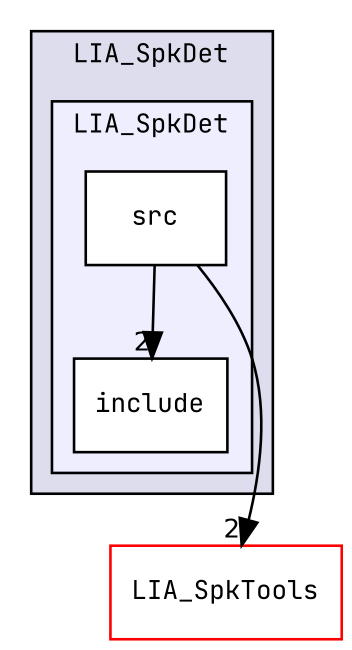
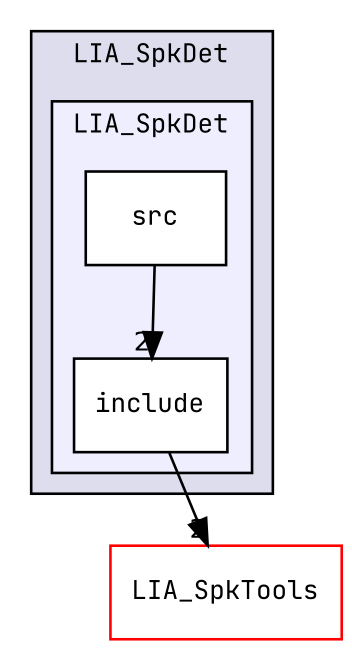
edge "src" -> "LIA_SpkTools": now "include" -> "LIA_SpkTools"
